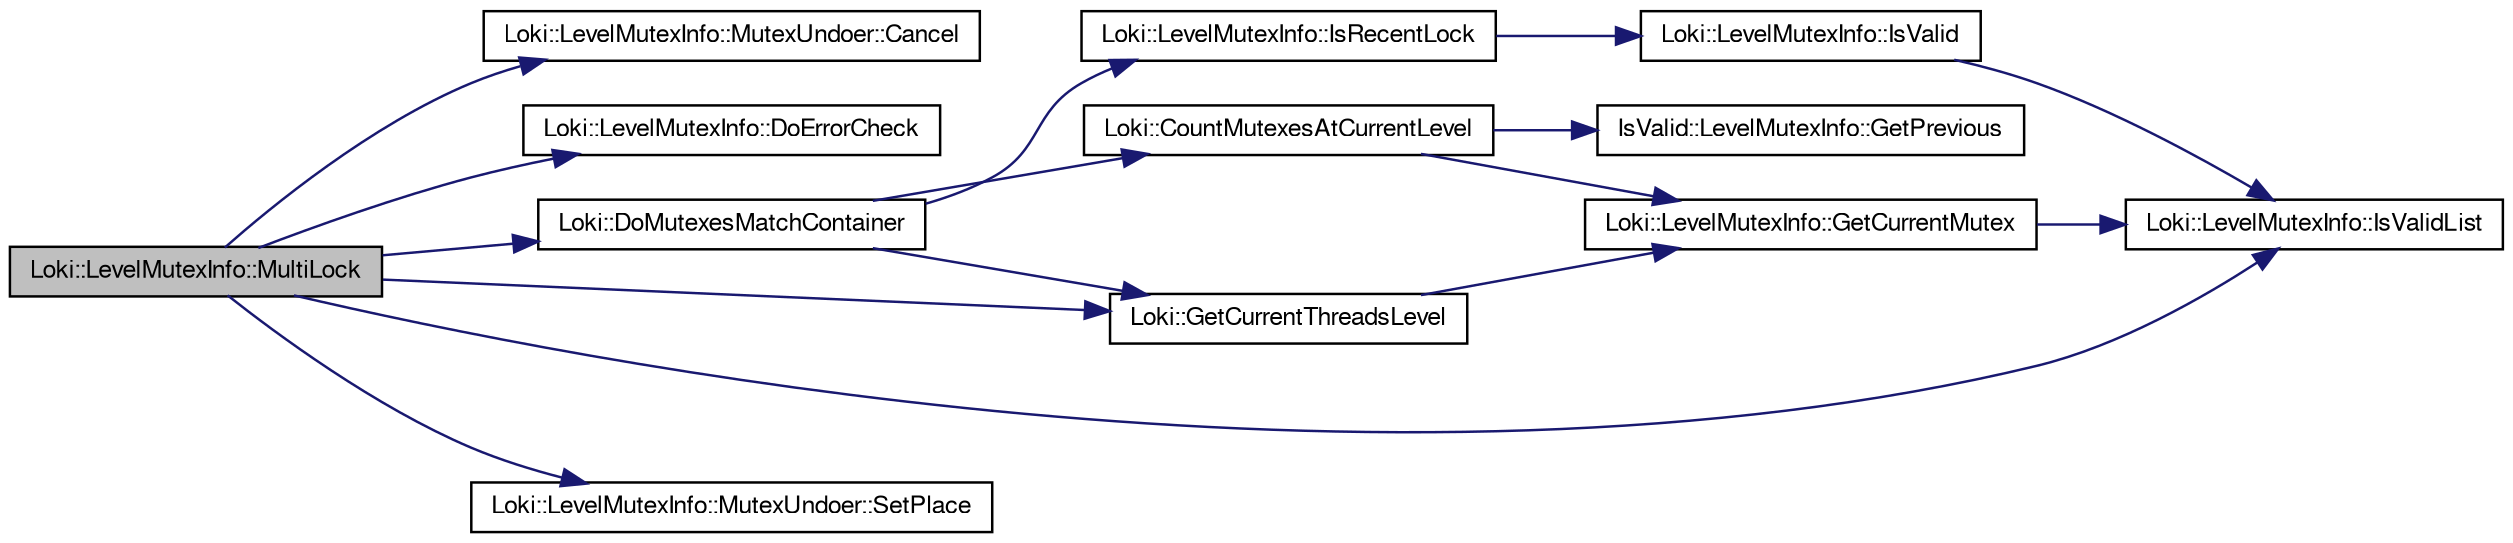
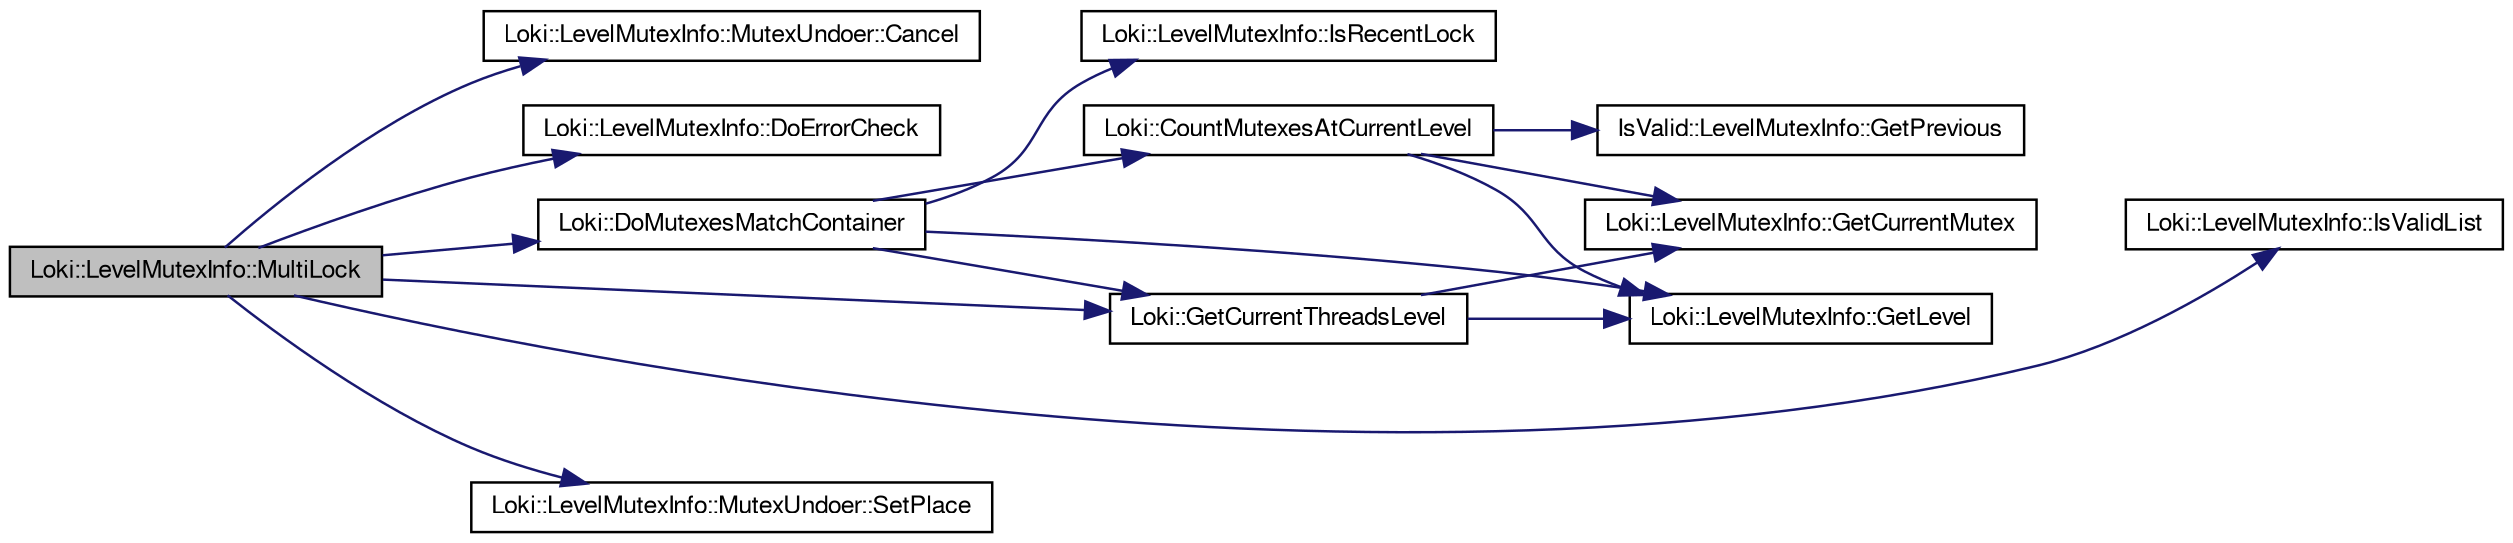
node "Loki::LevelMutexInfo::IsValid": removed
edge "Loki::LevelMutexInfo::GetCurrentMutex" -> "Loki::LevelMutexInfo::IsValidList": removed
node "Loki::LevelMutexInfo::GetLevel": added
